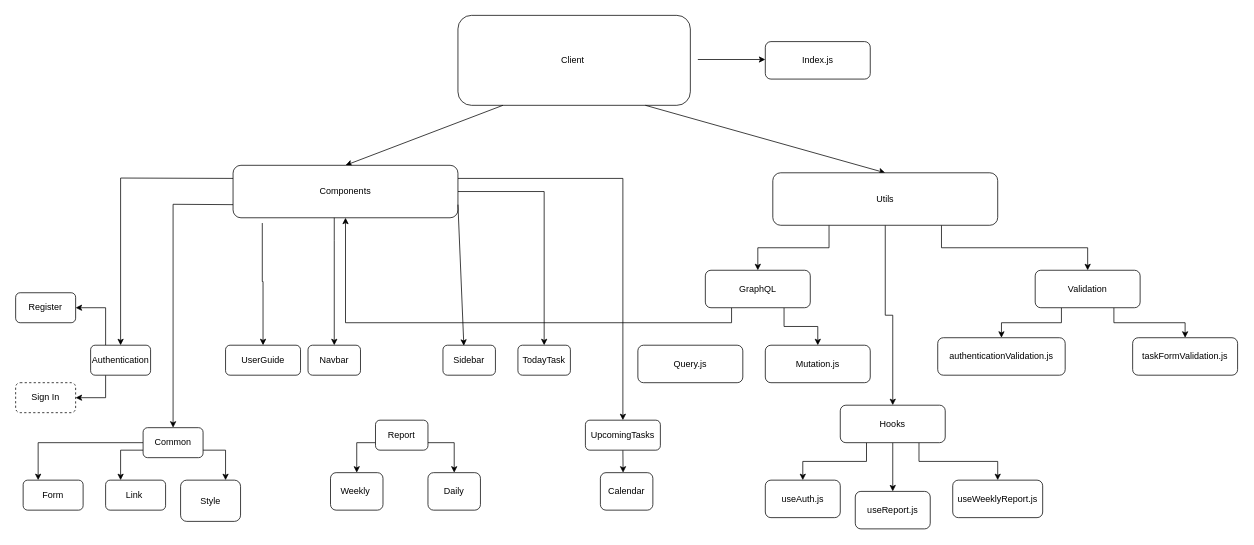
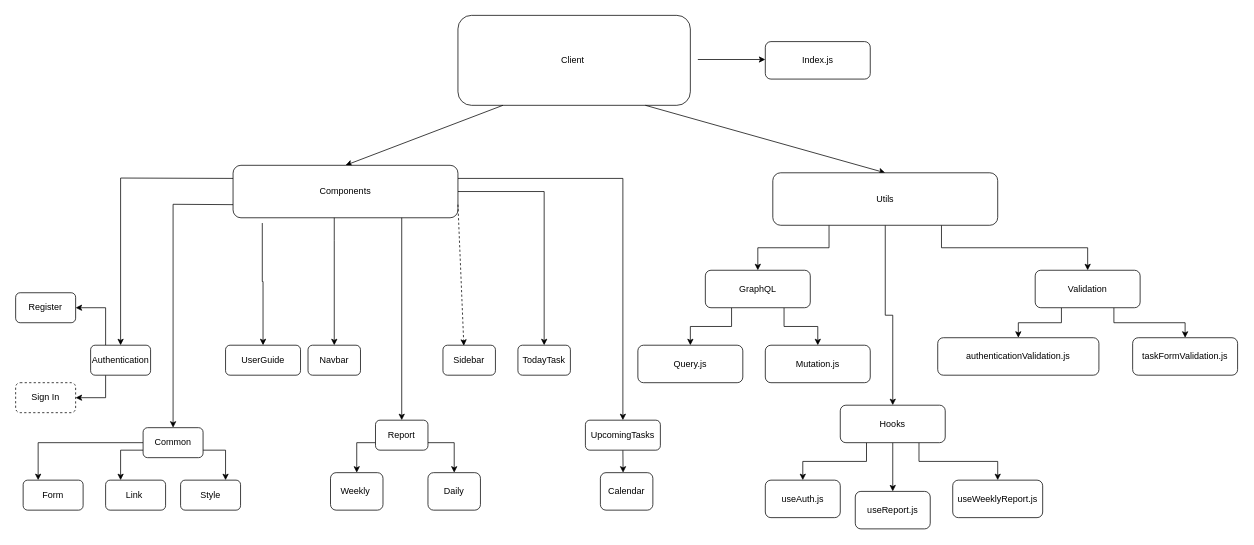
edge "Components" -> "Sidebar": style solid -> dashed
edge "Components" -> "Report": added
edge "GraphQL" -> "Components": now "GraphQL" -> "Query.js"
node "authenticationValidation.js": size 128x38 -> 161x38
node "Style": size 60x41 -> 60x30
